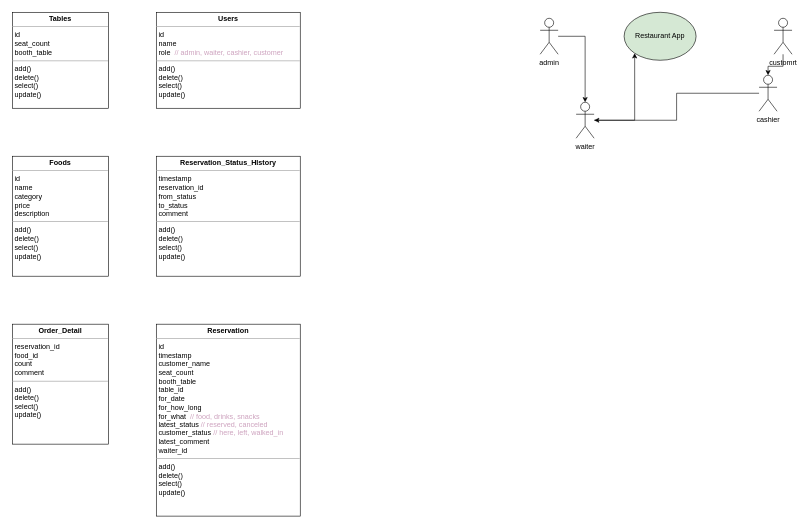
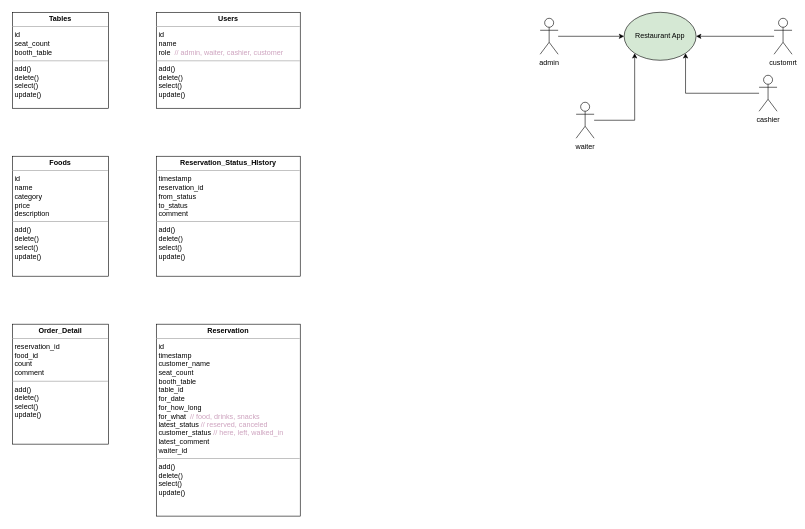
edge "customrt" -> "cashier": now "customrt" -> "Restaurant App"
edge "admin" -> "waiter": now "admin" -> "Restaurant App"
edge "cashier" -> "waiter": now "cashier" -> "Restaurant App"
